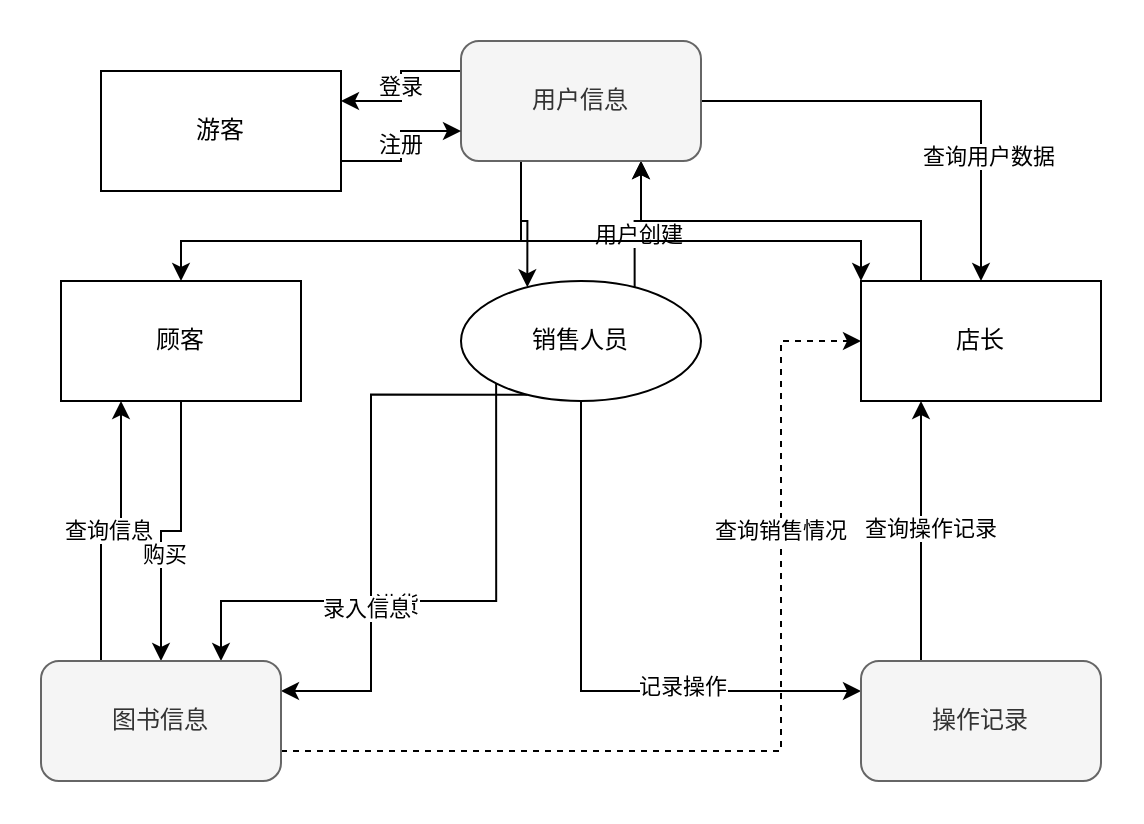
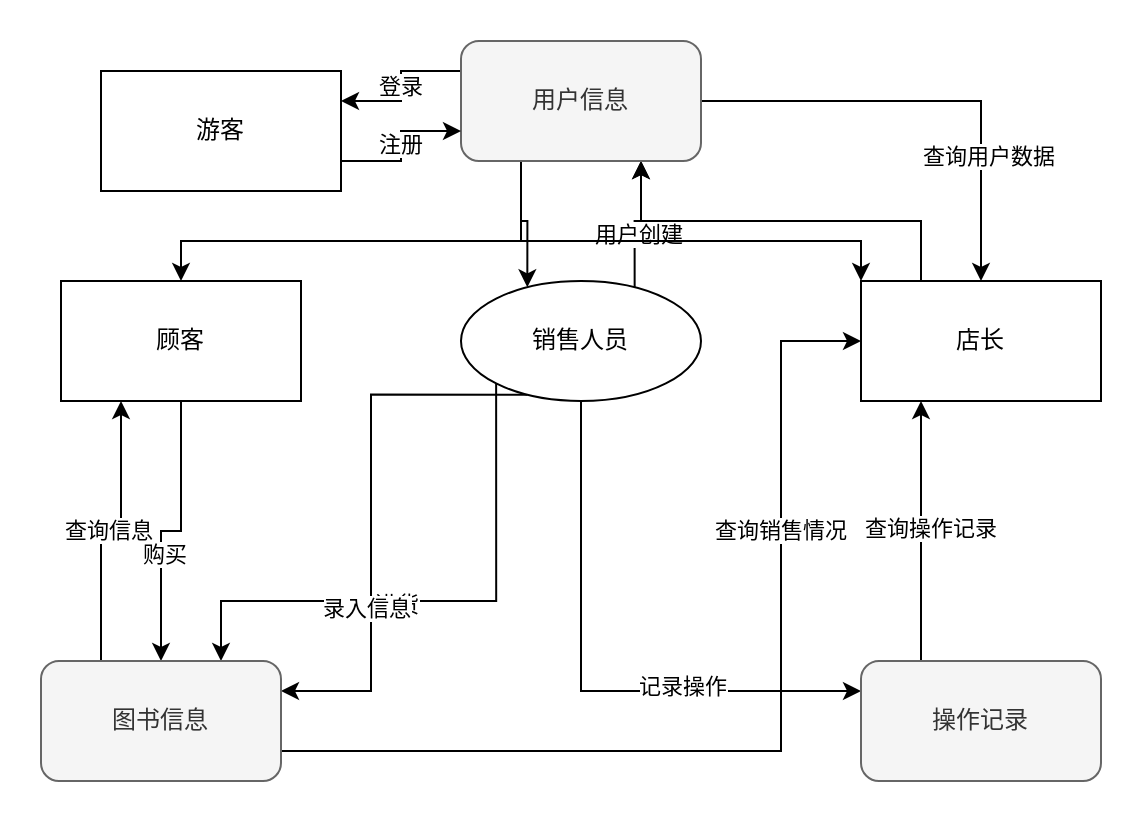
edge "图书信息" -> "店长": style dashed -> solid
